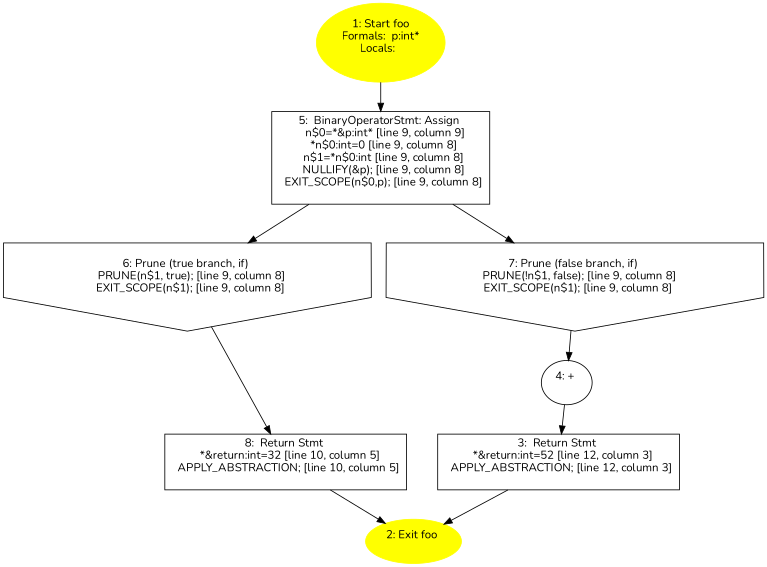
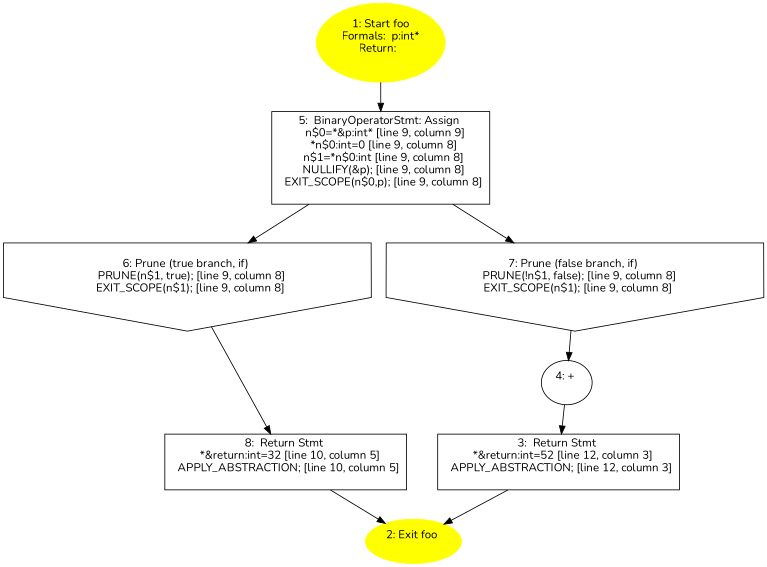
node "1: Start foo Formals:  p:int* Locals:": label "1: Start foo Formals:  p:int* Locals:" -> "1: Start foo Formals:  p:int* Return:"
